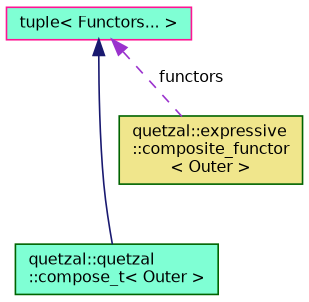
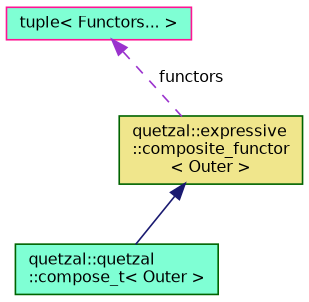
edge "quetzal::quetzal ::compose_t< Outer >" -> "tuple< Functors... >": now "quetzal::quetzal ::compose_t< Outer >" -> "quetzal::expressive ::composite_functor < Outer >"
